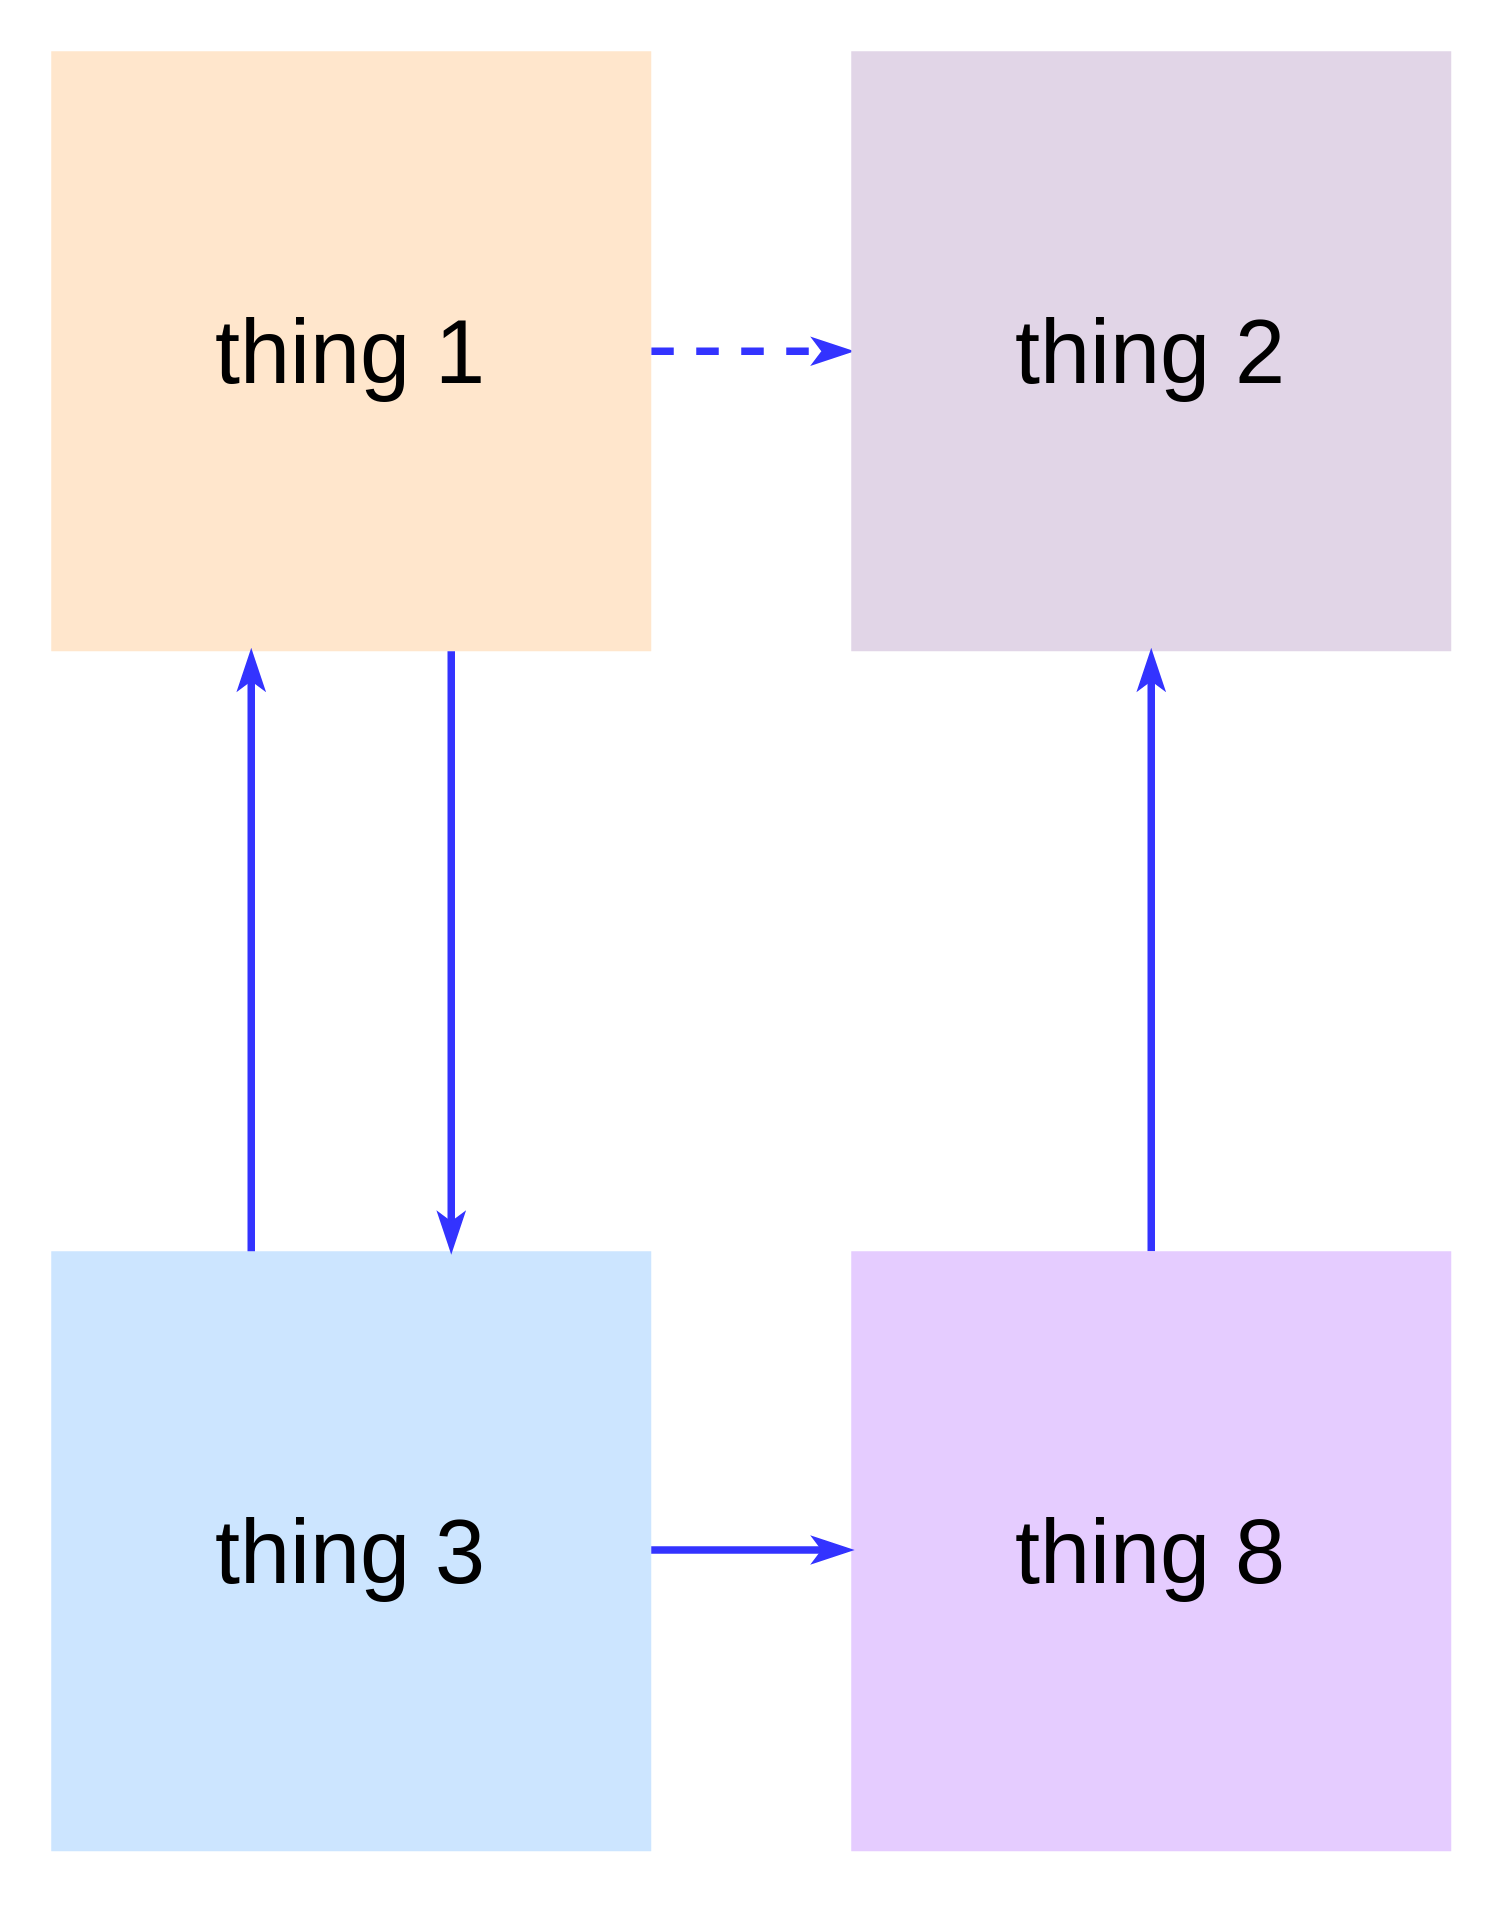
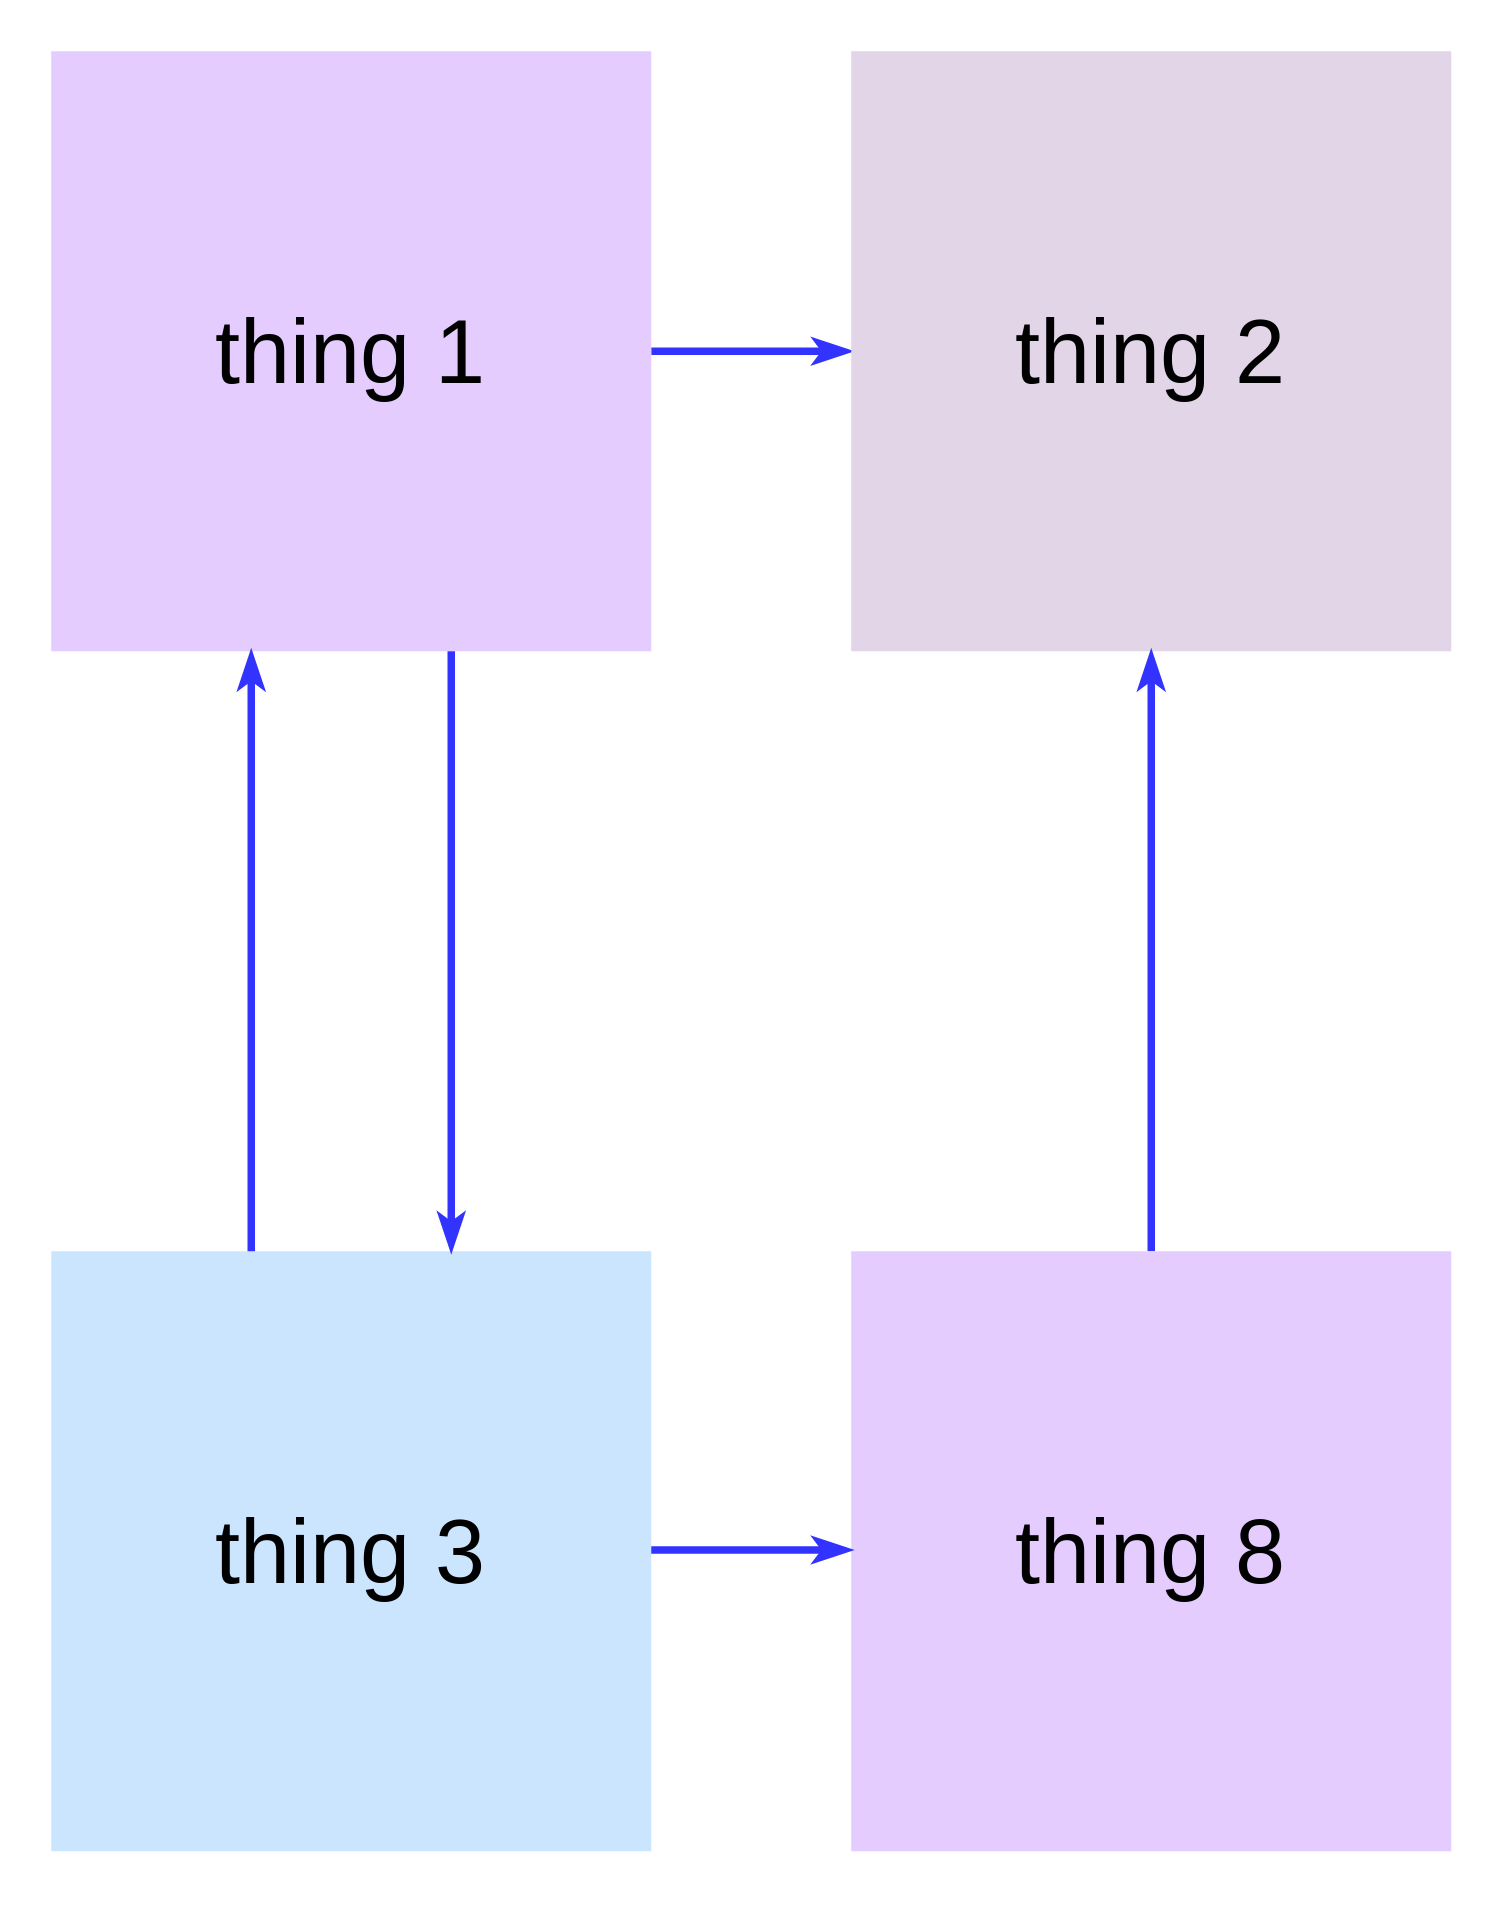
node "thing 1": fillcolor #ffe6cc -> #e5ccff
edge "thing 1" -> "thing 2": style dashed -> solid
